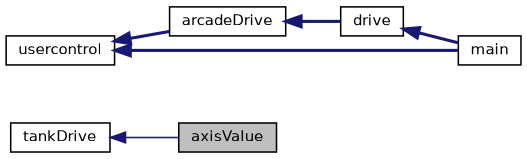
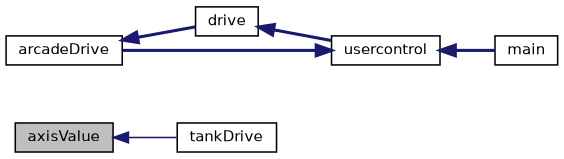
edge "main" -> "drive": now "usercontrol" -> "drive"
edge "axisValue" -> "tankDrive": reversed
